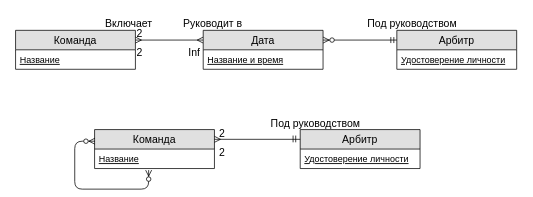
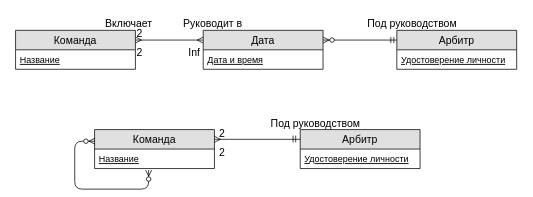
node "Название и время": label "Название и время" -> "Дата и время"
